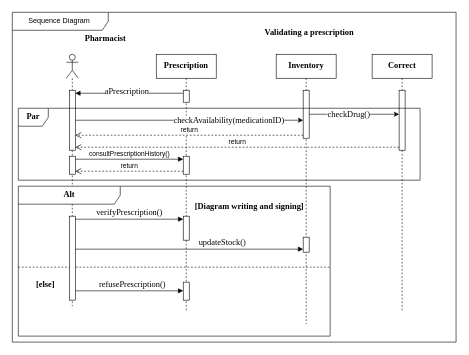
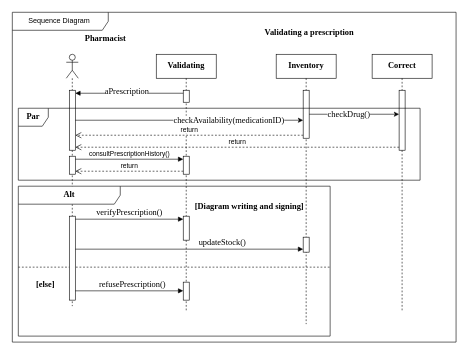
node "Prescription": label "Prescription" -> "Validating"
